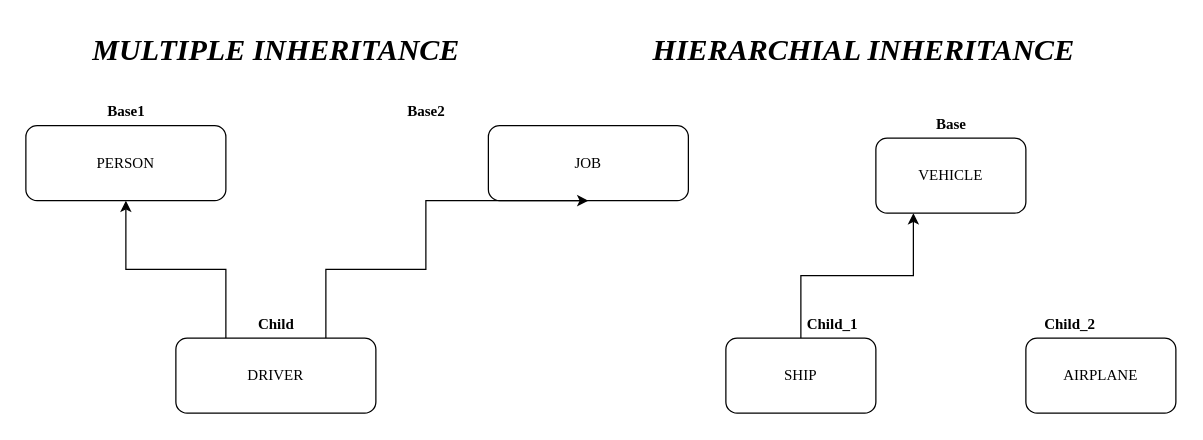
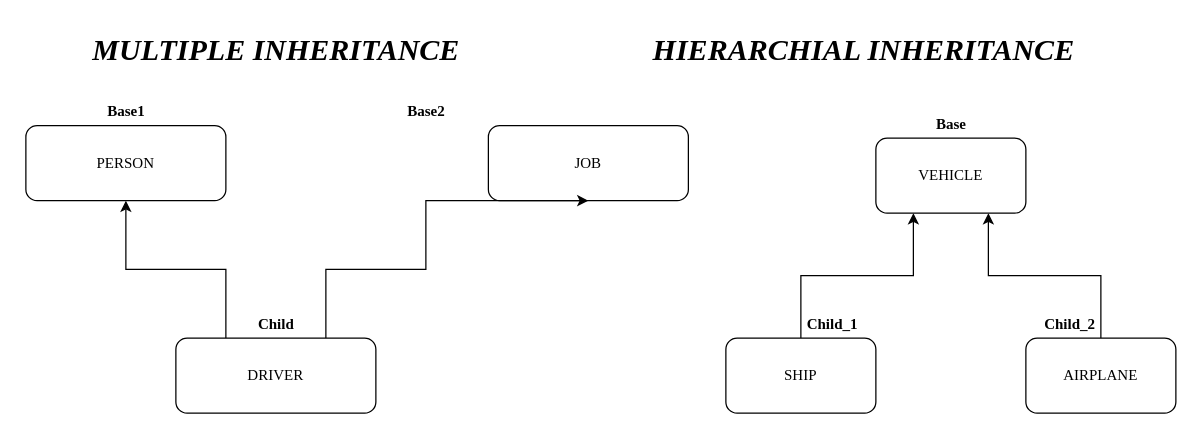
edge "AIRPLANE" -> "VEHICLE": added
